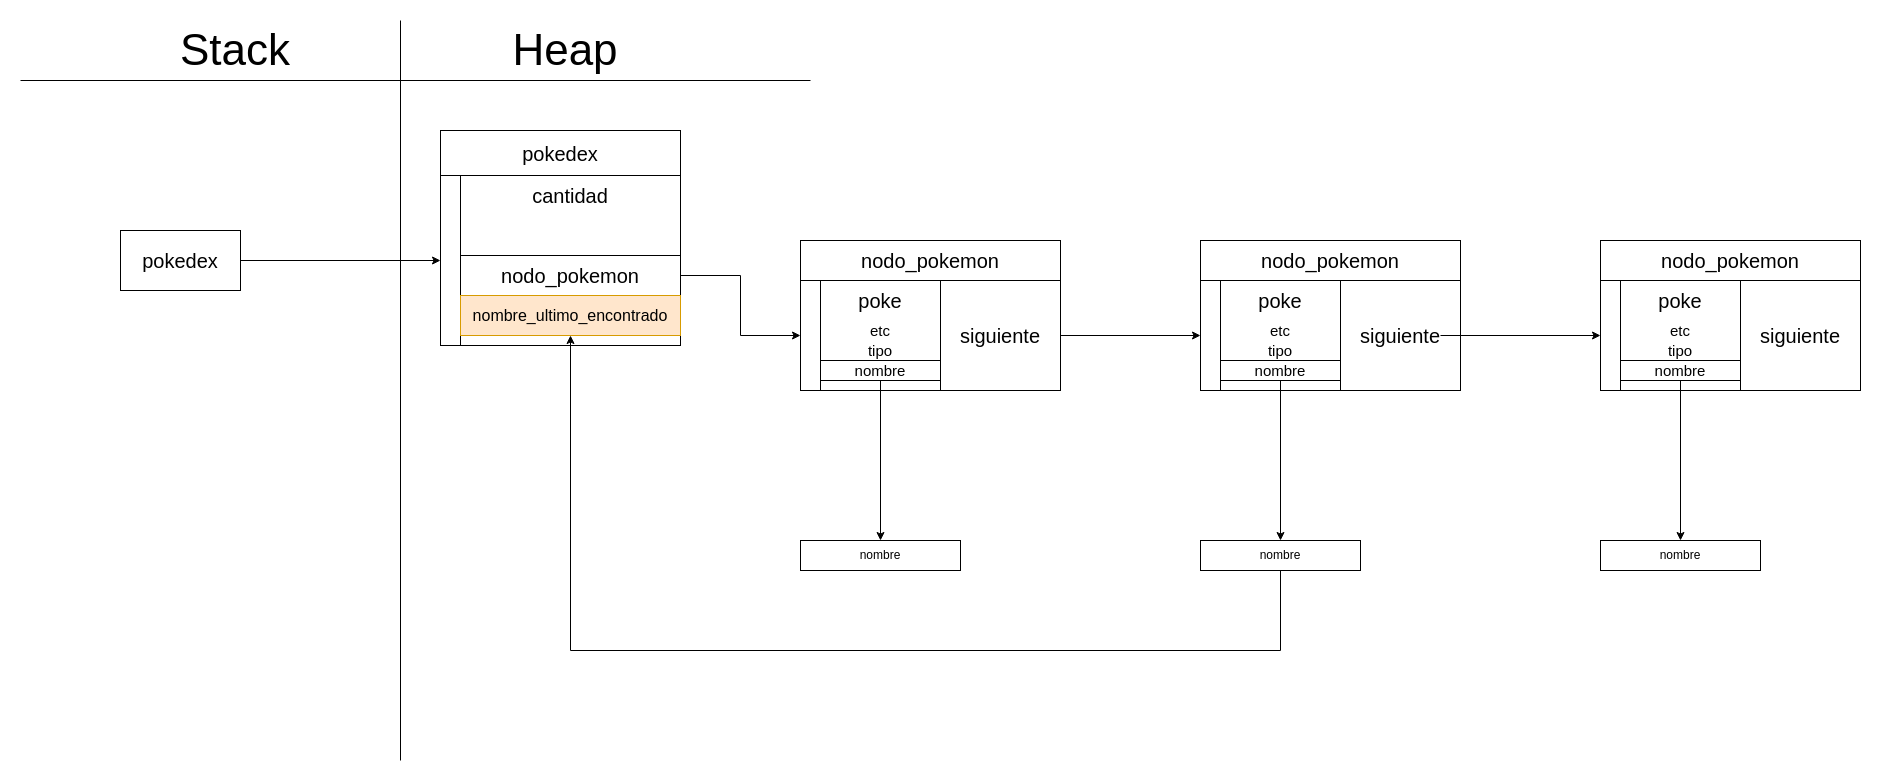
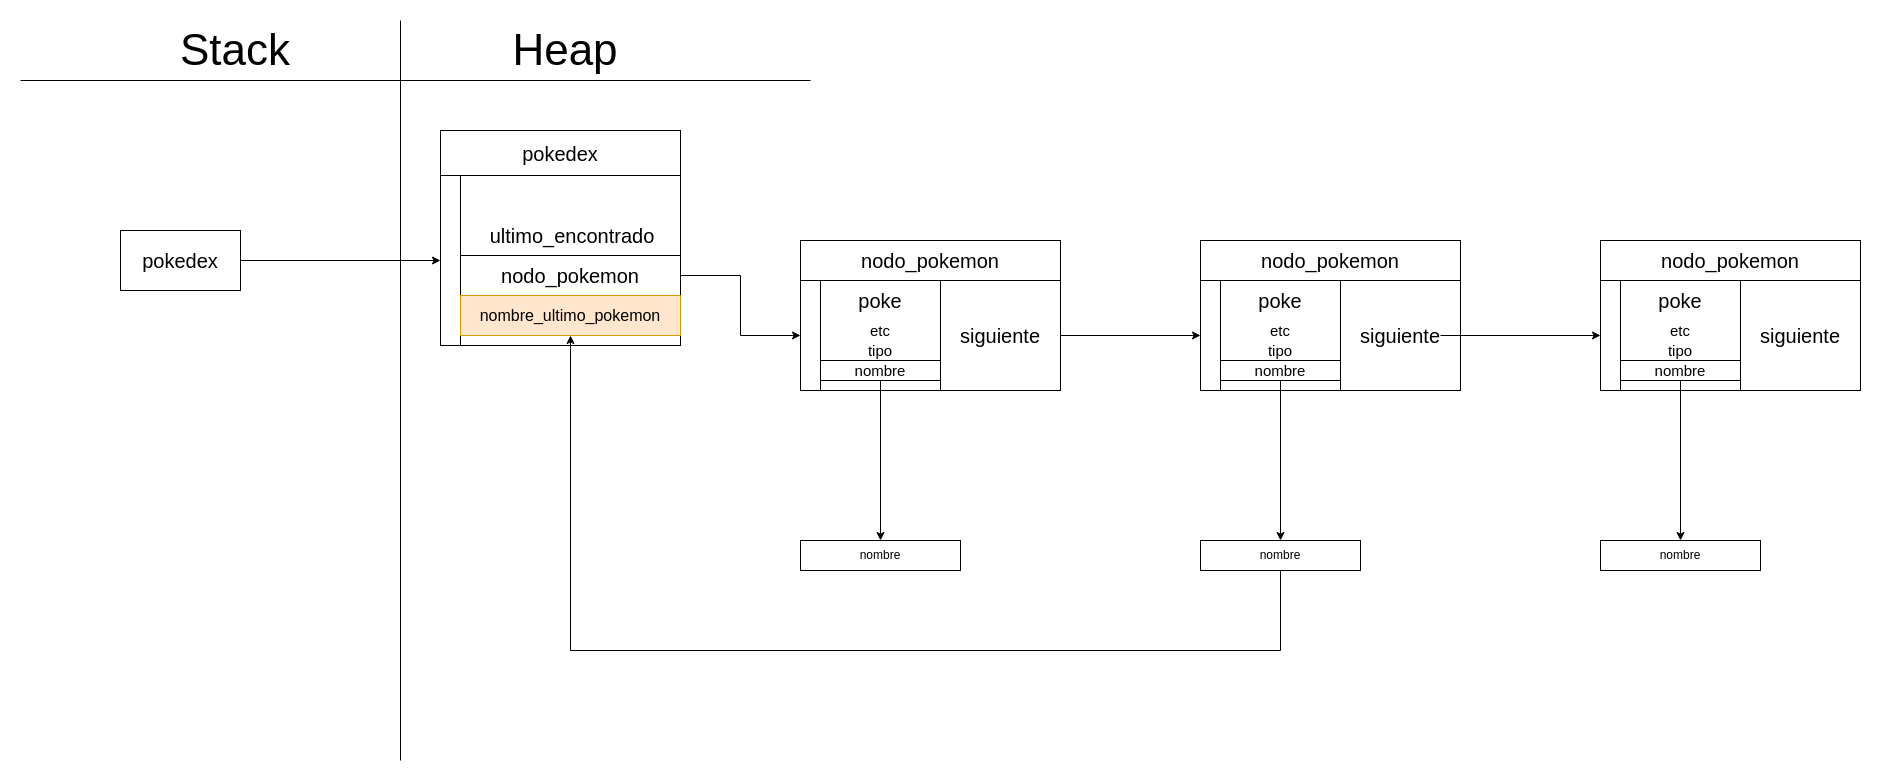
node "cantidad": removed
node "ultimo_encontrado": added
node "nombre_ultimo_encontrado": label "nombre_ultimo_encontrado" -> "nombre_ultimo_pokemon"
